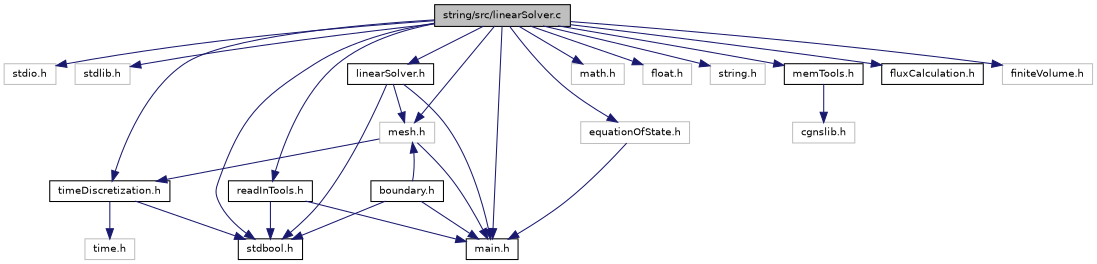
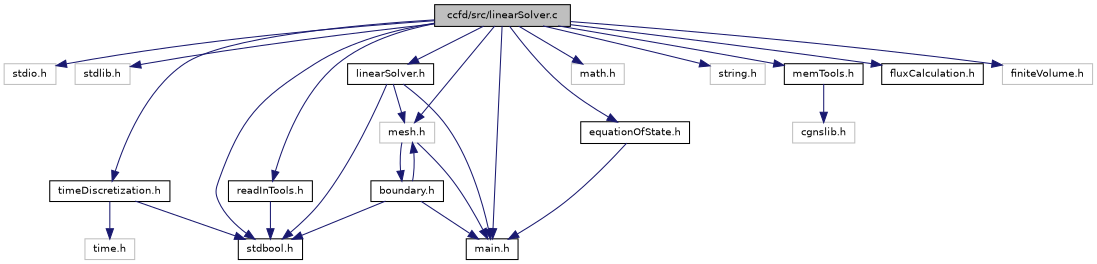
node "string/src/linearSolver.c": label "string/src/linearSolver.c" -> "ccfd/src/linearSolver.c"
node "float.h": removed
node "equationOfState.h": color grey75 -> black
edge "mesh.h" -> "timeDiscretization.h": now "mesh.h" -> "boundary.h"
edge "readInTools.h" -> "main.h": removed
